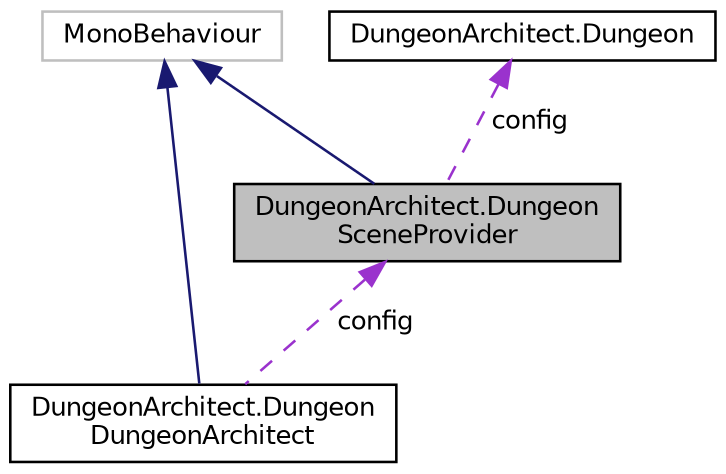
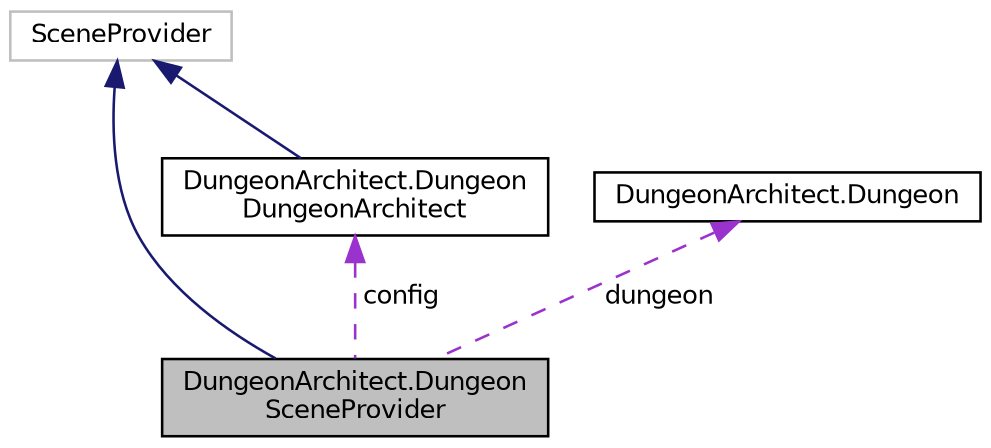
node "MonoBehaviour": label "MonoBehaviour" -> "SceneProvider"
edge "DungeonArchitect.Dungeon SceneProvider" -> "DungeonArchitect.Dungeon": label " config" -> " dungeon"
edge "DungeonArchitect.Dungeon DungeonArchitect" -> "DungeonArchitect.Dungeon SceneProvider": reversed
